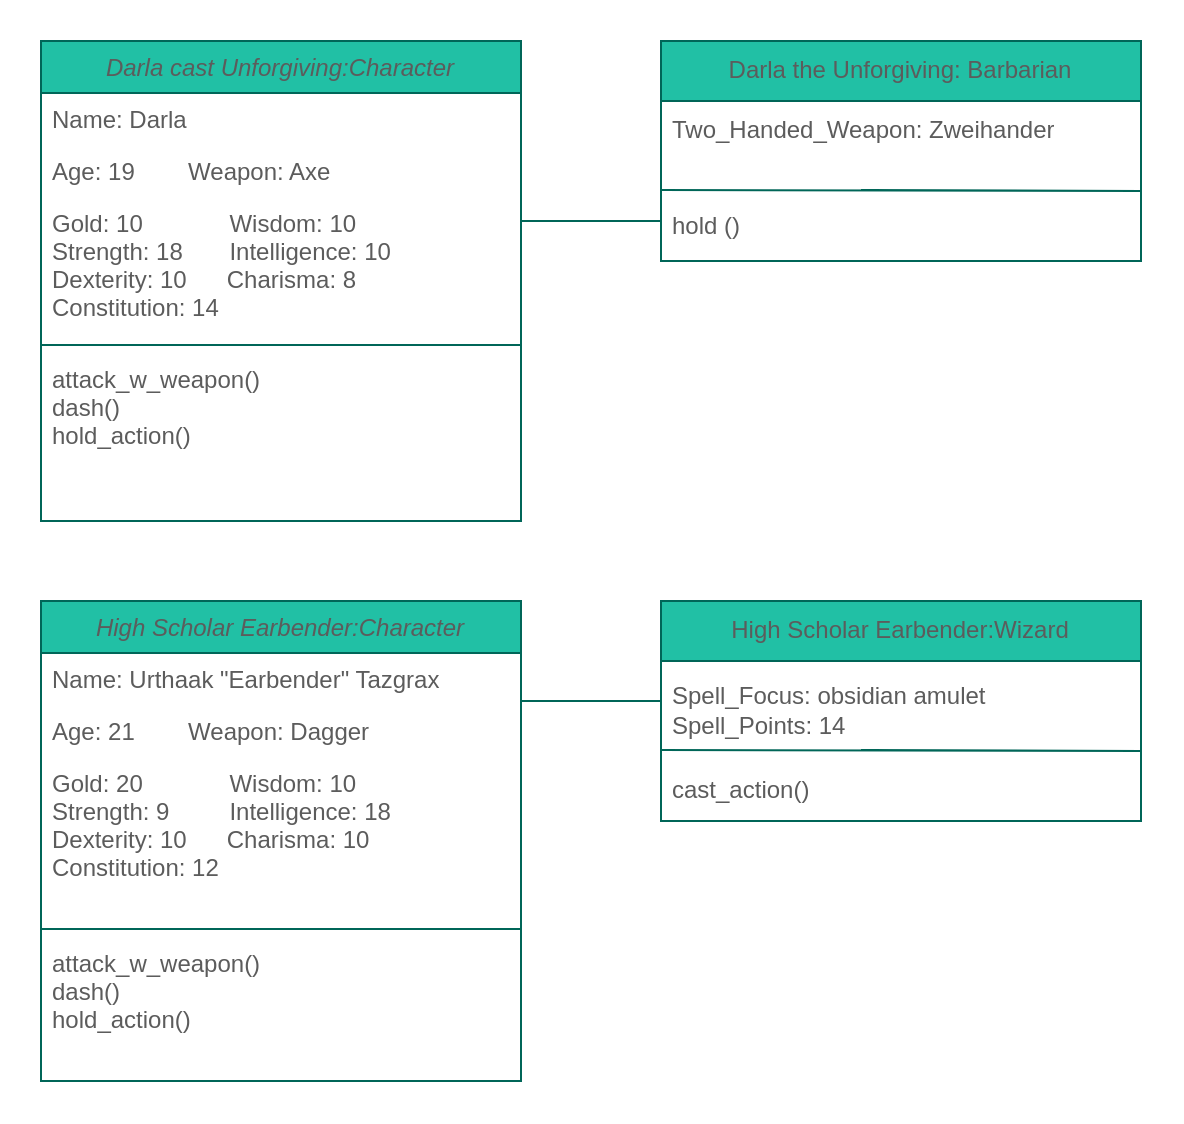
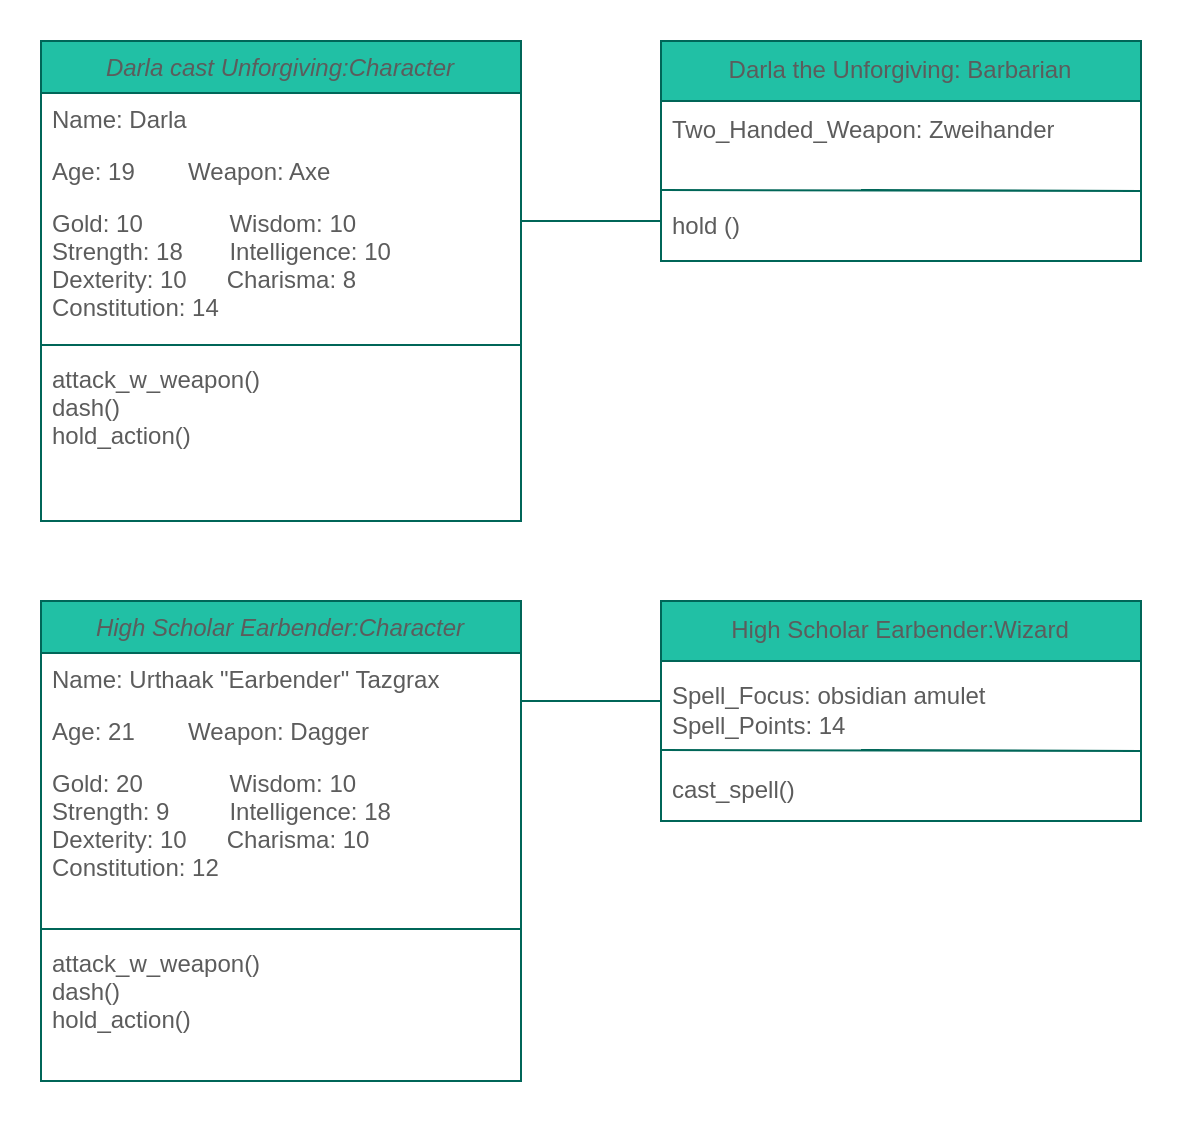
node "cast_action()": label "cast_action()" -> "cast_spell()"
